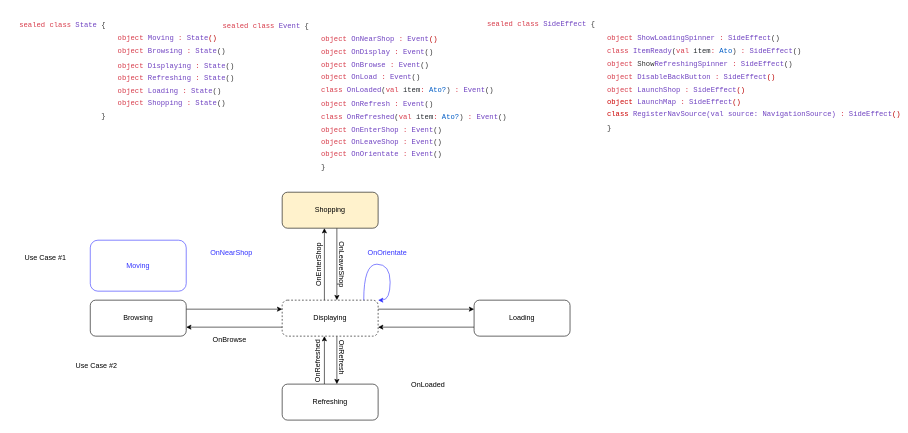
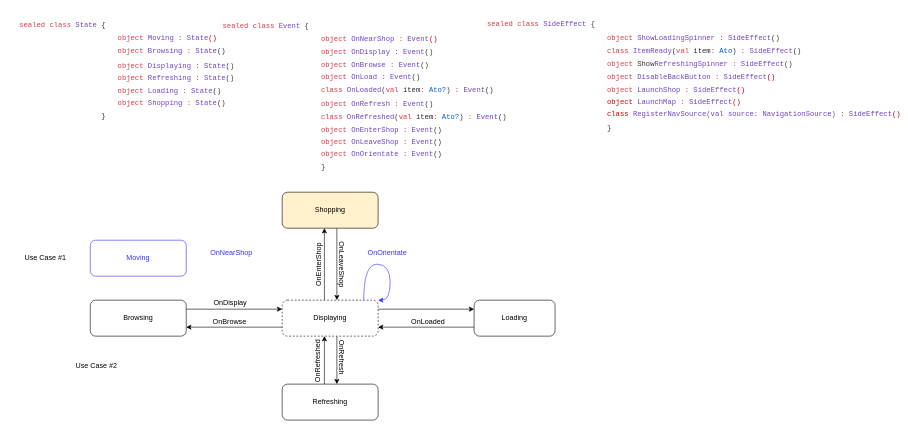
node "Moving": size 96x51 -> 96x36
node "OnDisplay": added
node "Loading": size 96x36 -> 81x36
node "OnBrowse": moved (230, 341) -> (230, 323)
node "OnLoaded": moved (428, 386) -> (428, 323)
